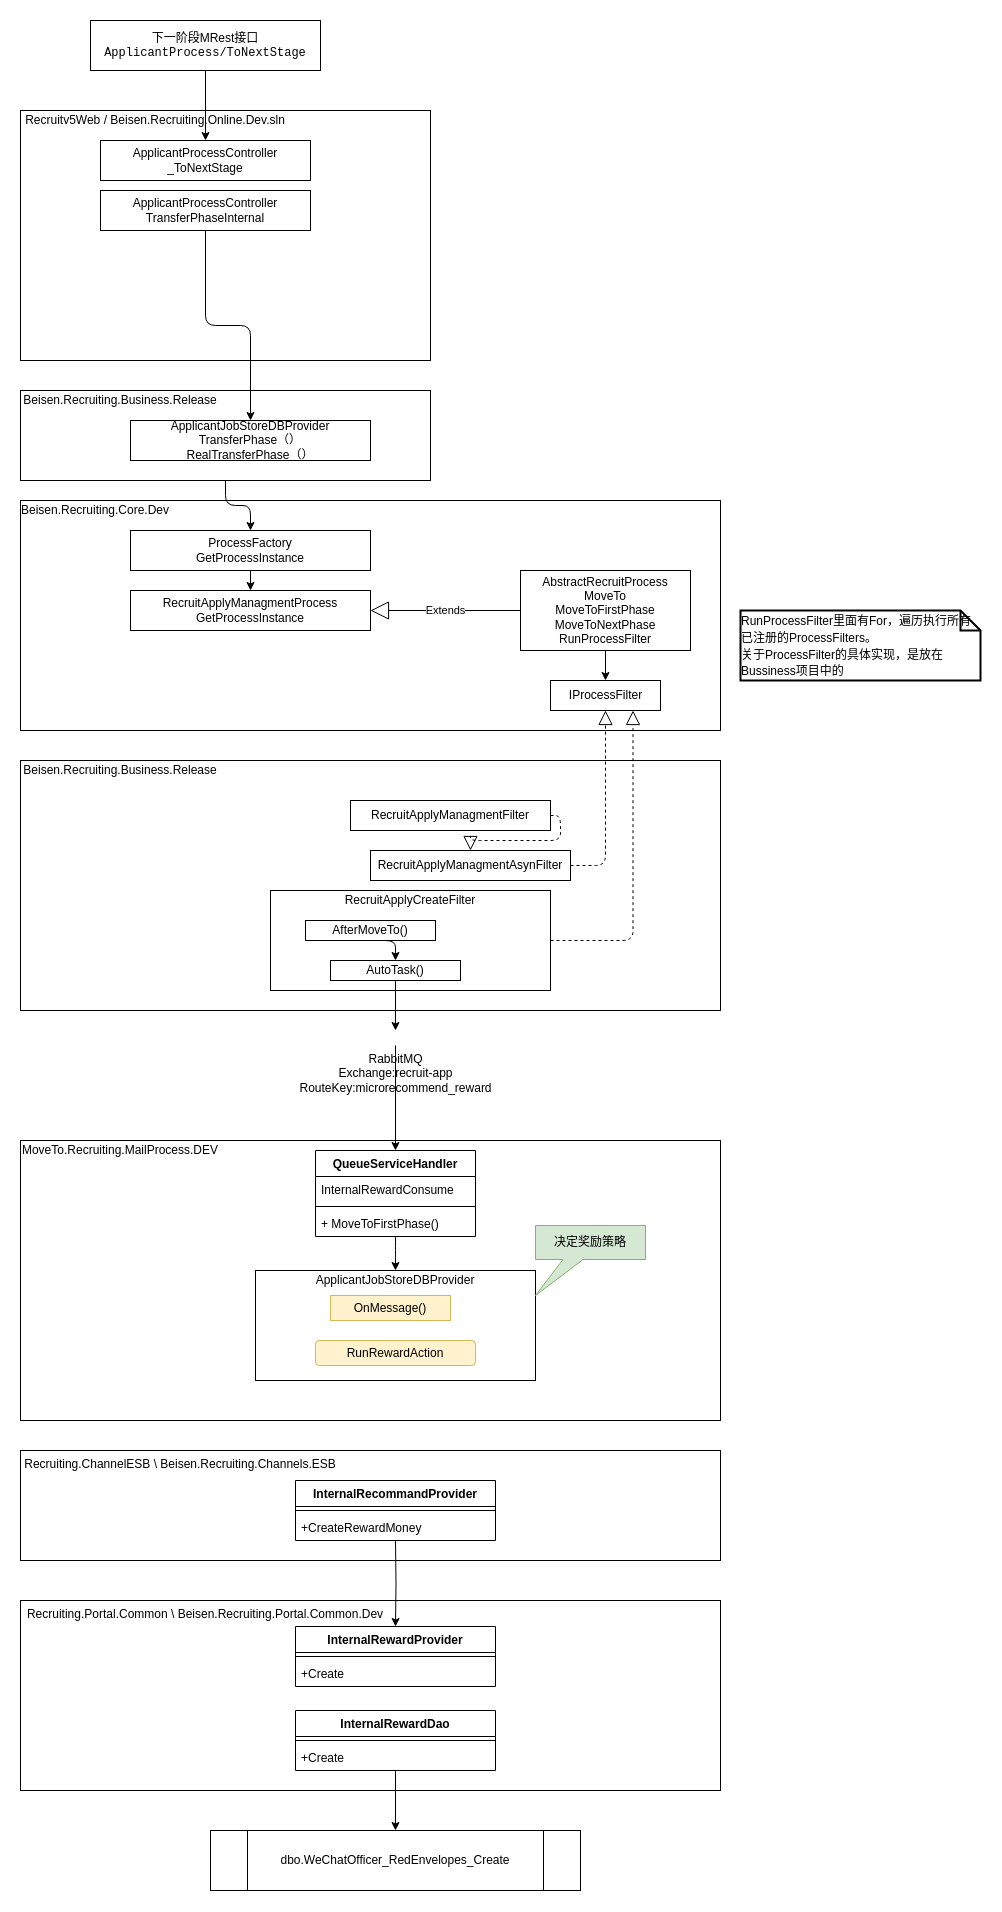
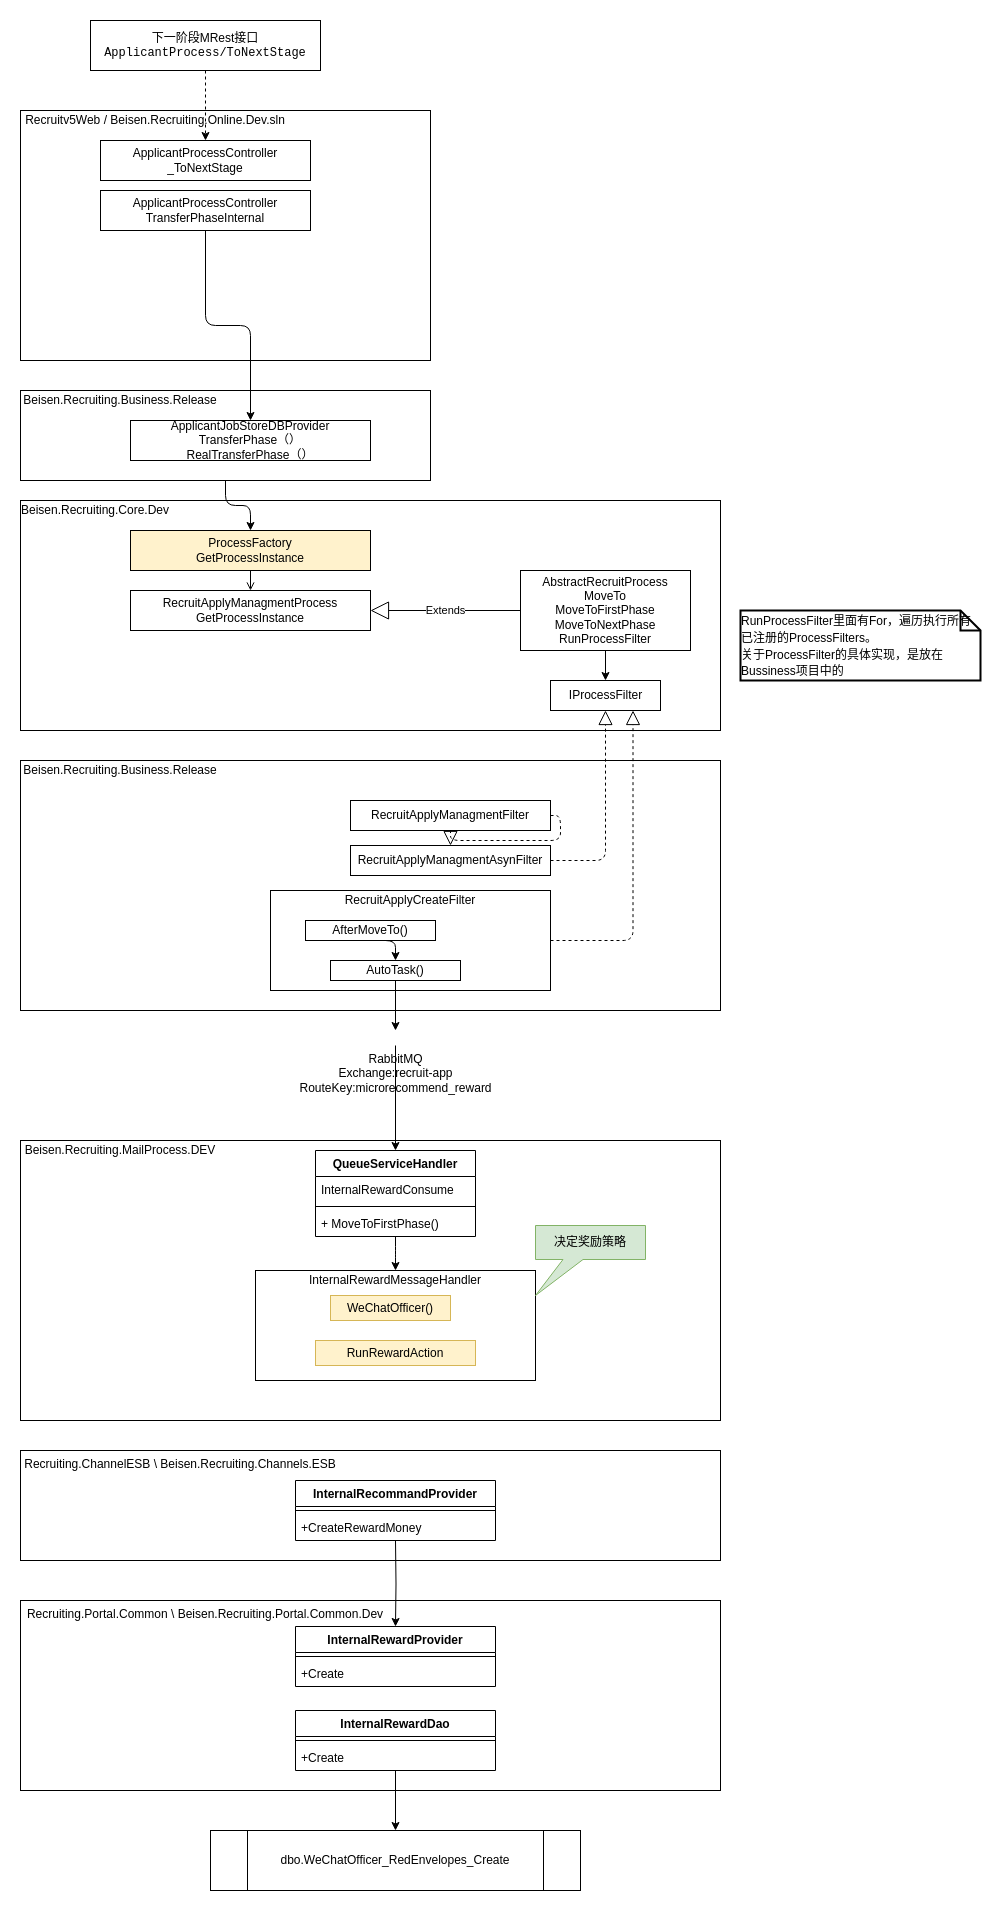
edge "下一阶段MRest接口 ApplicantProcess/ToNextStage" -> "ApplicantProcessController _ToNextStage": style solid -> dashed
node "ProcessFactory GetProcessInstance": fillcolor #ffffff -> #fff2cc
edge "ProcessFactory GetProcessInstance" -> "RecruitApplyManagmentProcess GetProcessInstance": arrowhead classic -> open
node "RecruitApplyManagmentAsynFilter": moved (471, 866) -> (451, 861)
node "MoveTo.Recruiting.MailProcess.DEV": label "MoveTo.Recruiting.MailProcess.DEV" -> "Beisen.Recruiting.MailProcess.DEV"
node "ApplicantJobStoreDBProvider": label "ApplicantJobStoreDBProvider" -> "InternalRewardMessageHandler"
node "OnMessage()": label "OnMessage()" -> "WeChatOfficer()"
node "RunRewardAction": shape rounded rectangle -> rectangle
